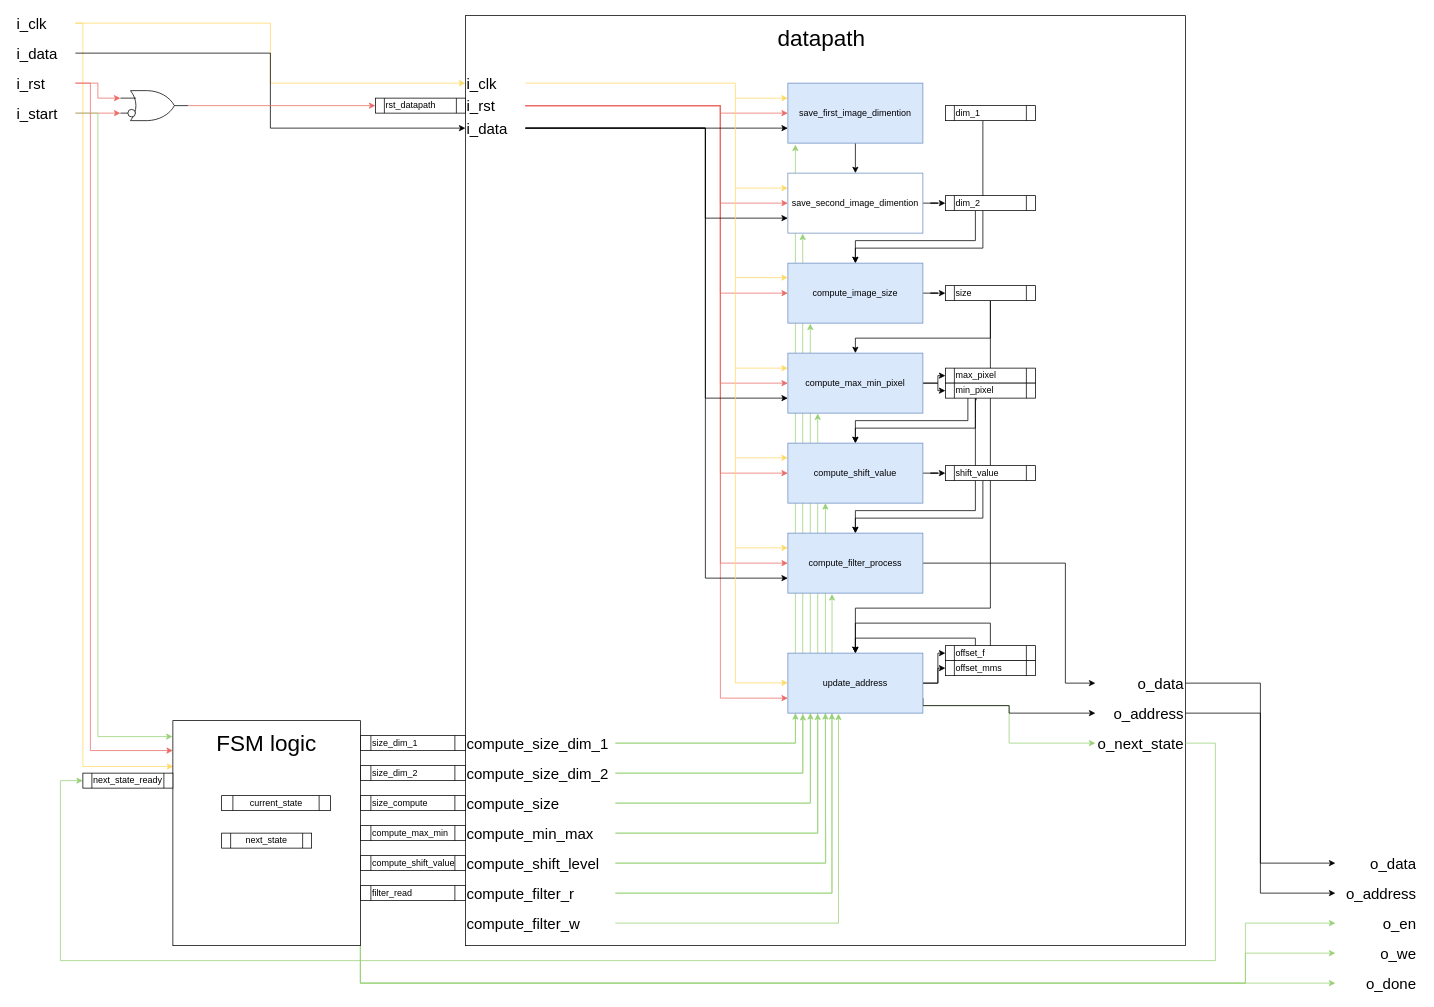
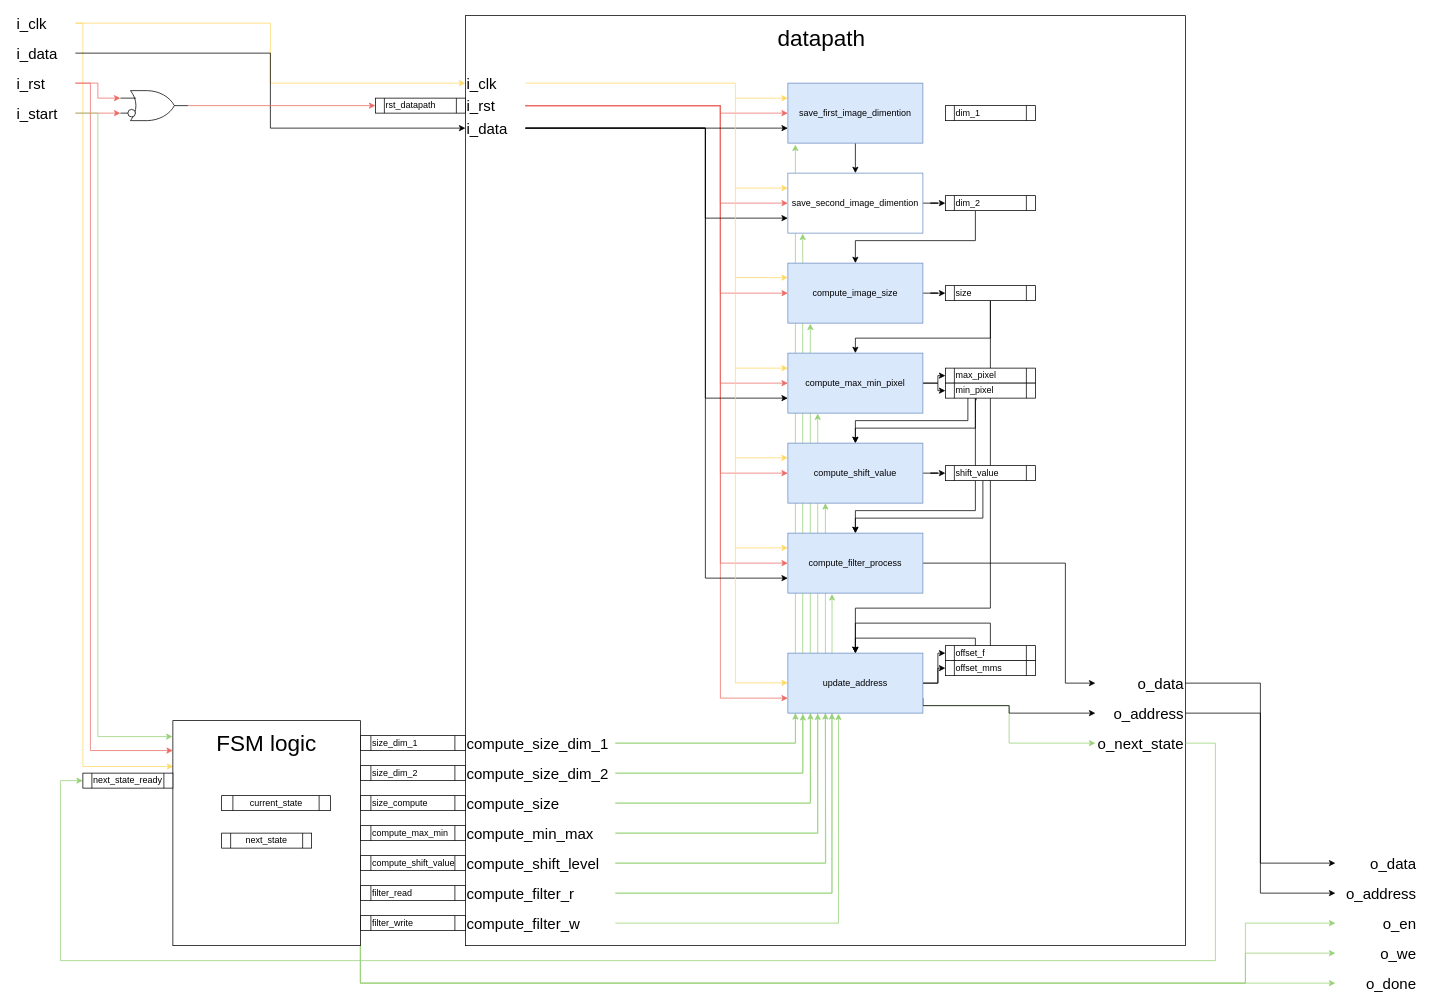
edge "dim_1" -> "compute_image_size": removed
node "filter_write": added
